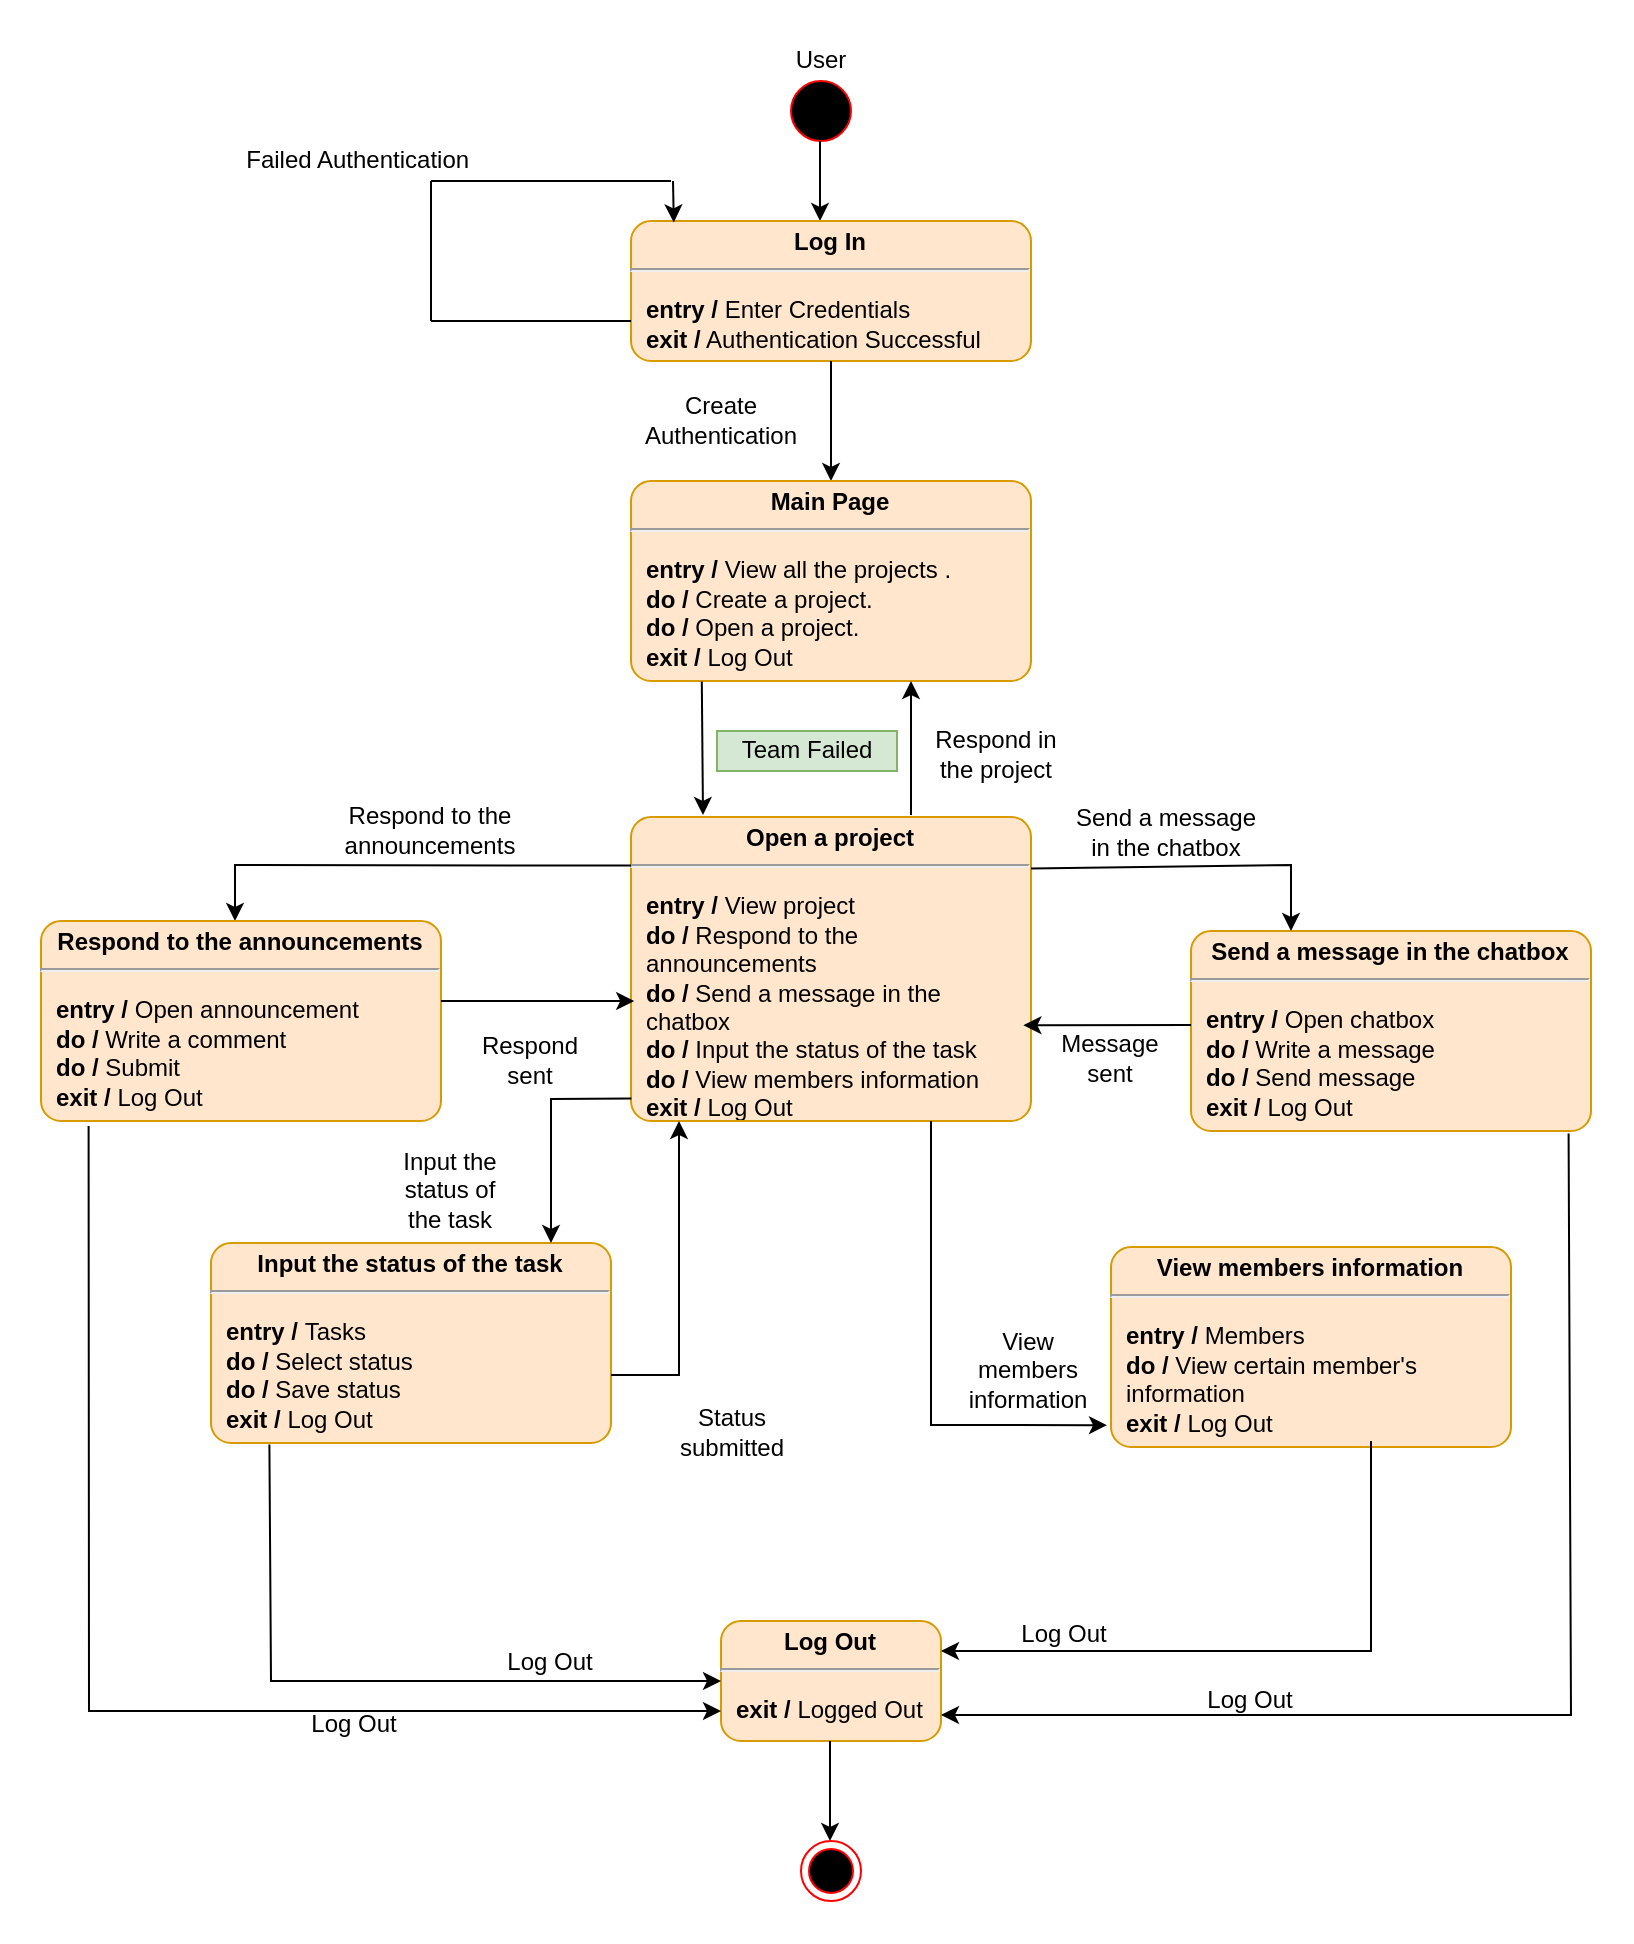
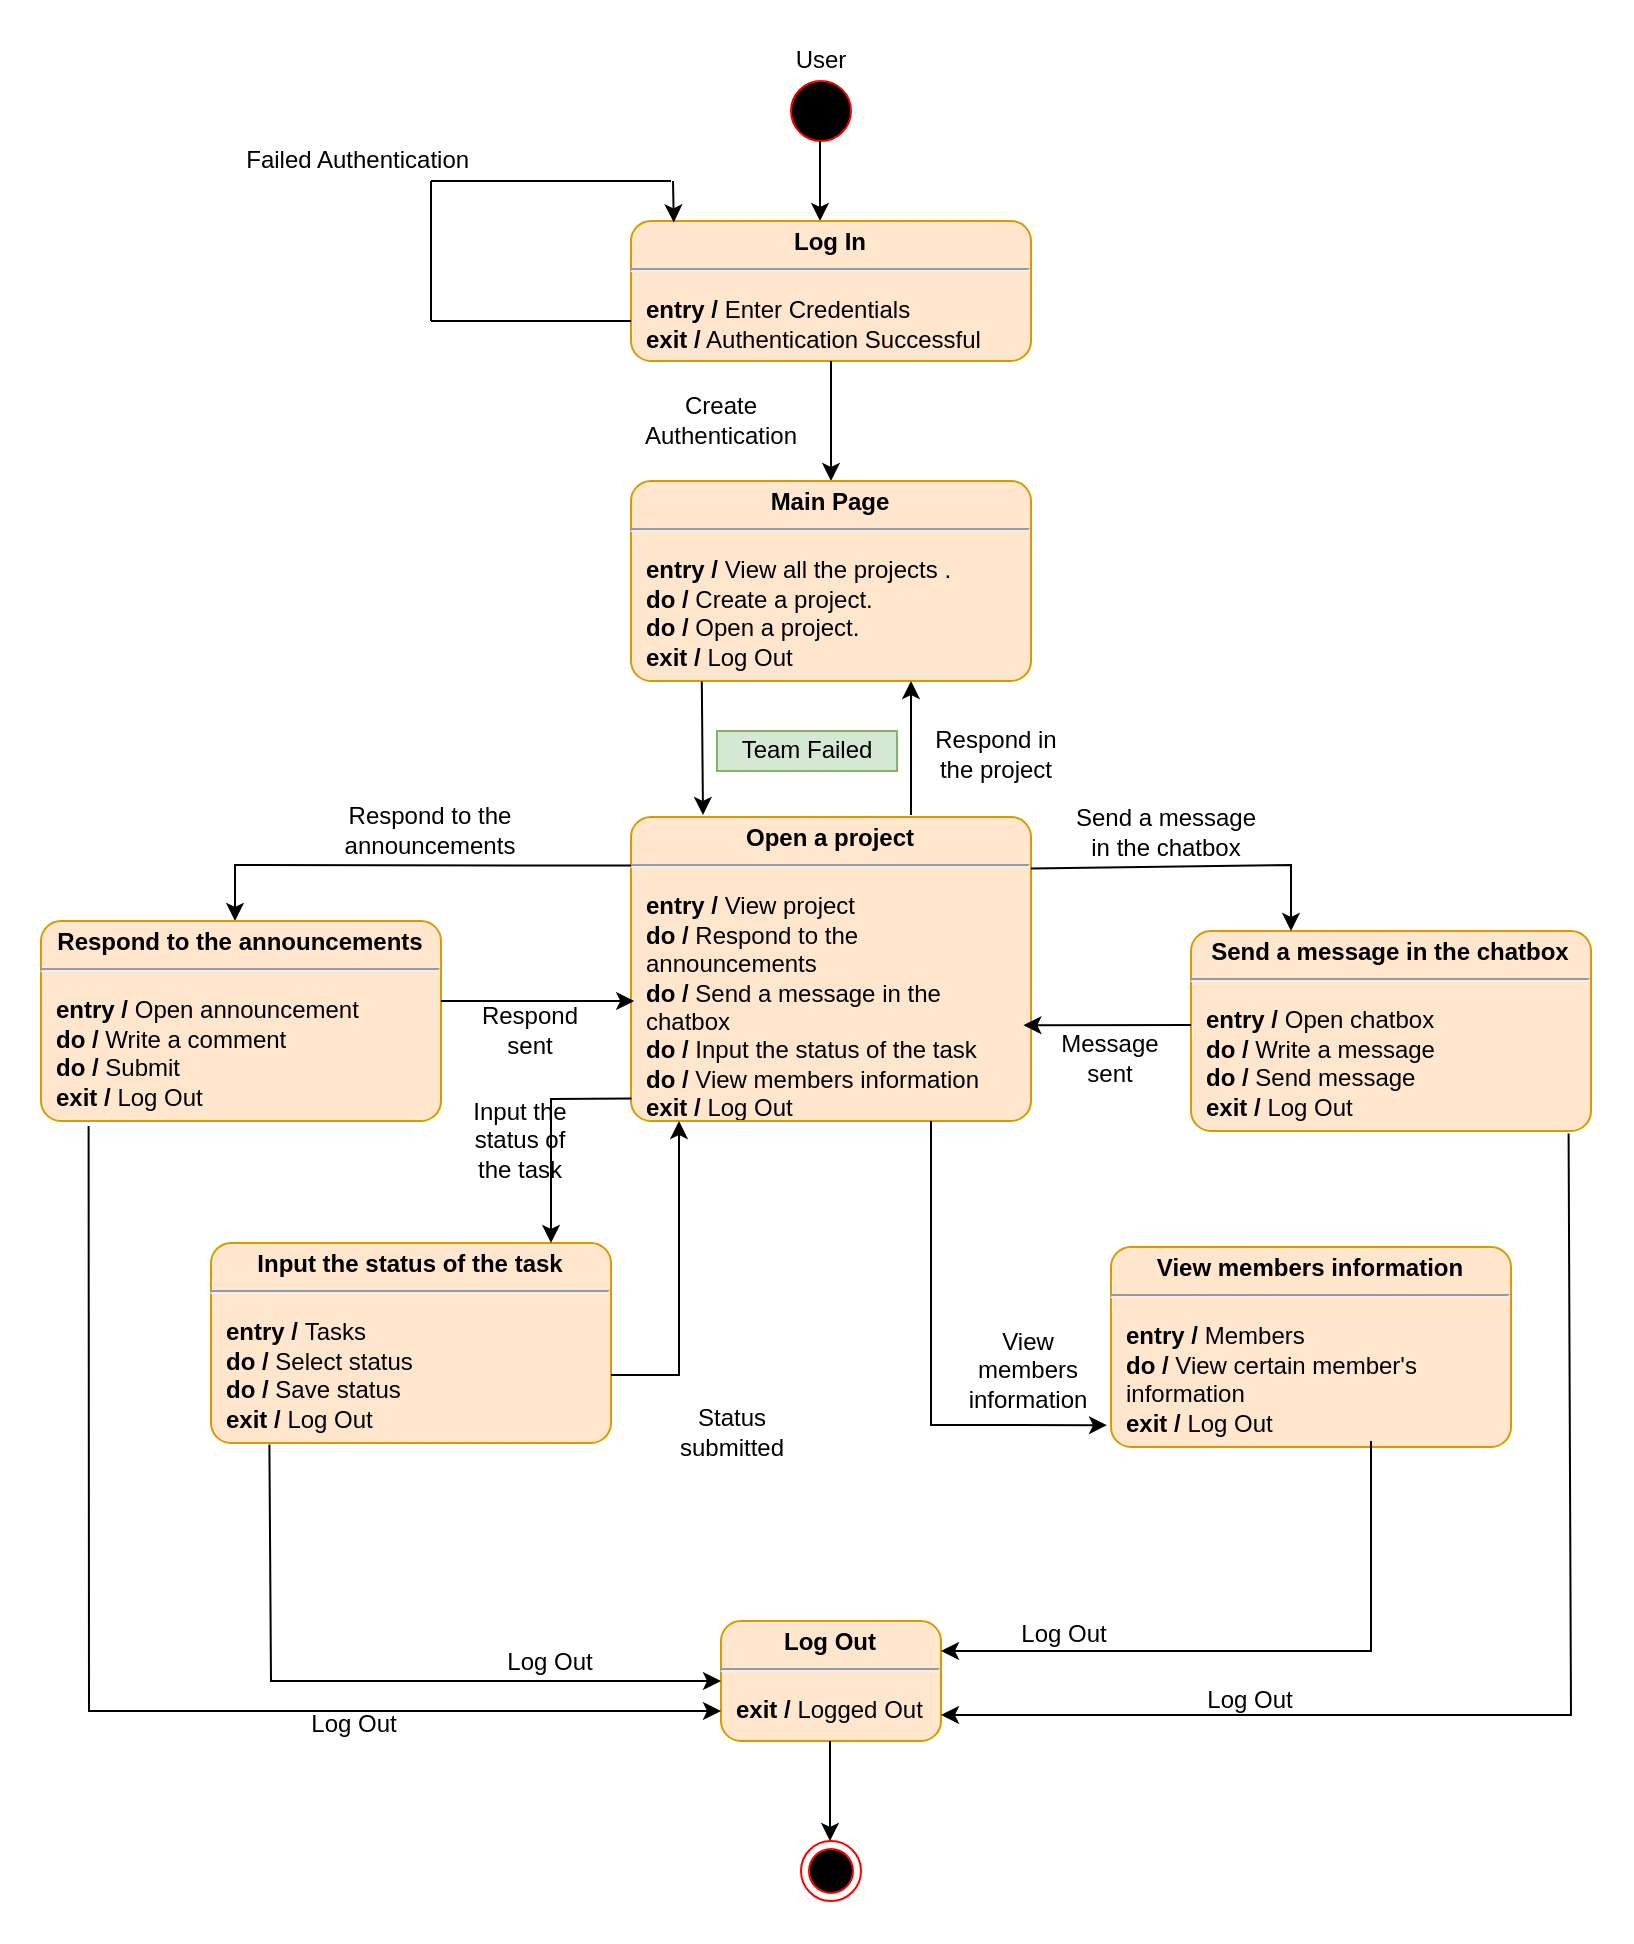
node "Respond sent": moved (531, 1061) -> (531, 1031)
node "Input the status of the task": moved (451, 1191) -> (521, 1141)
